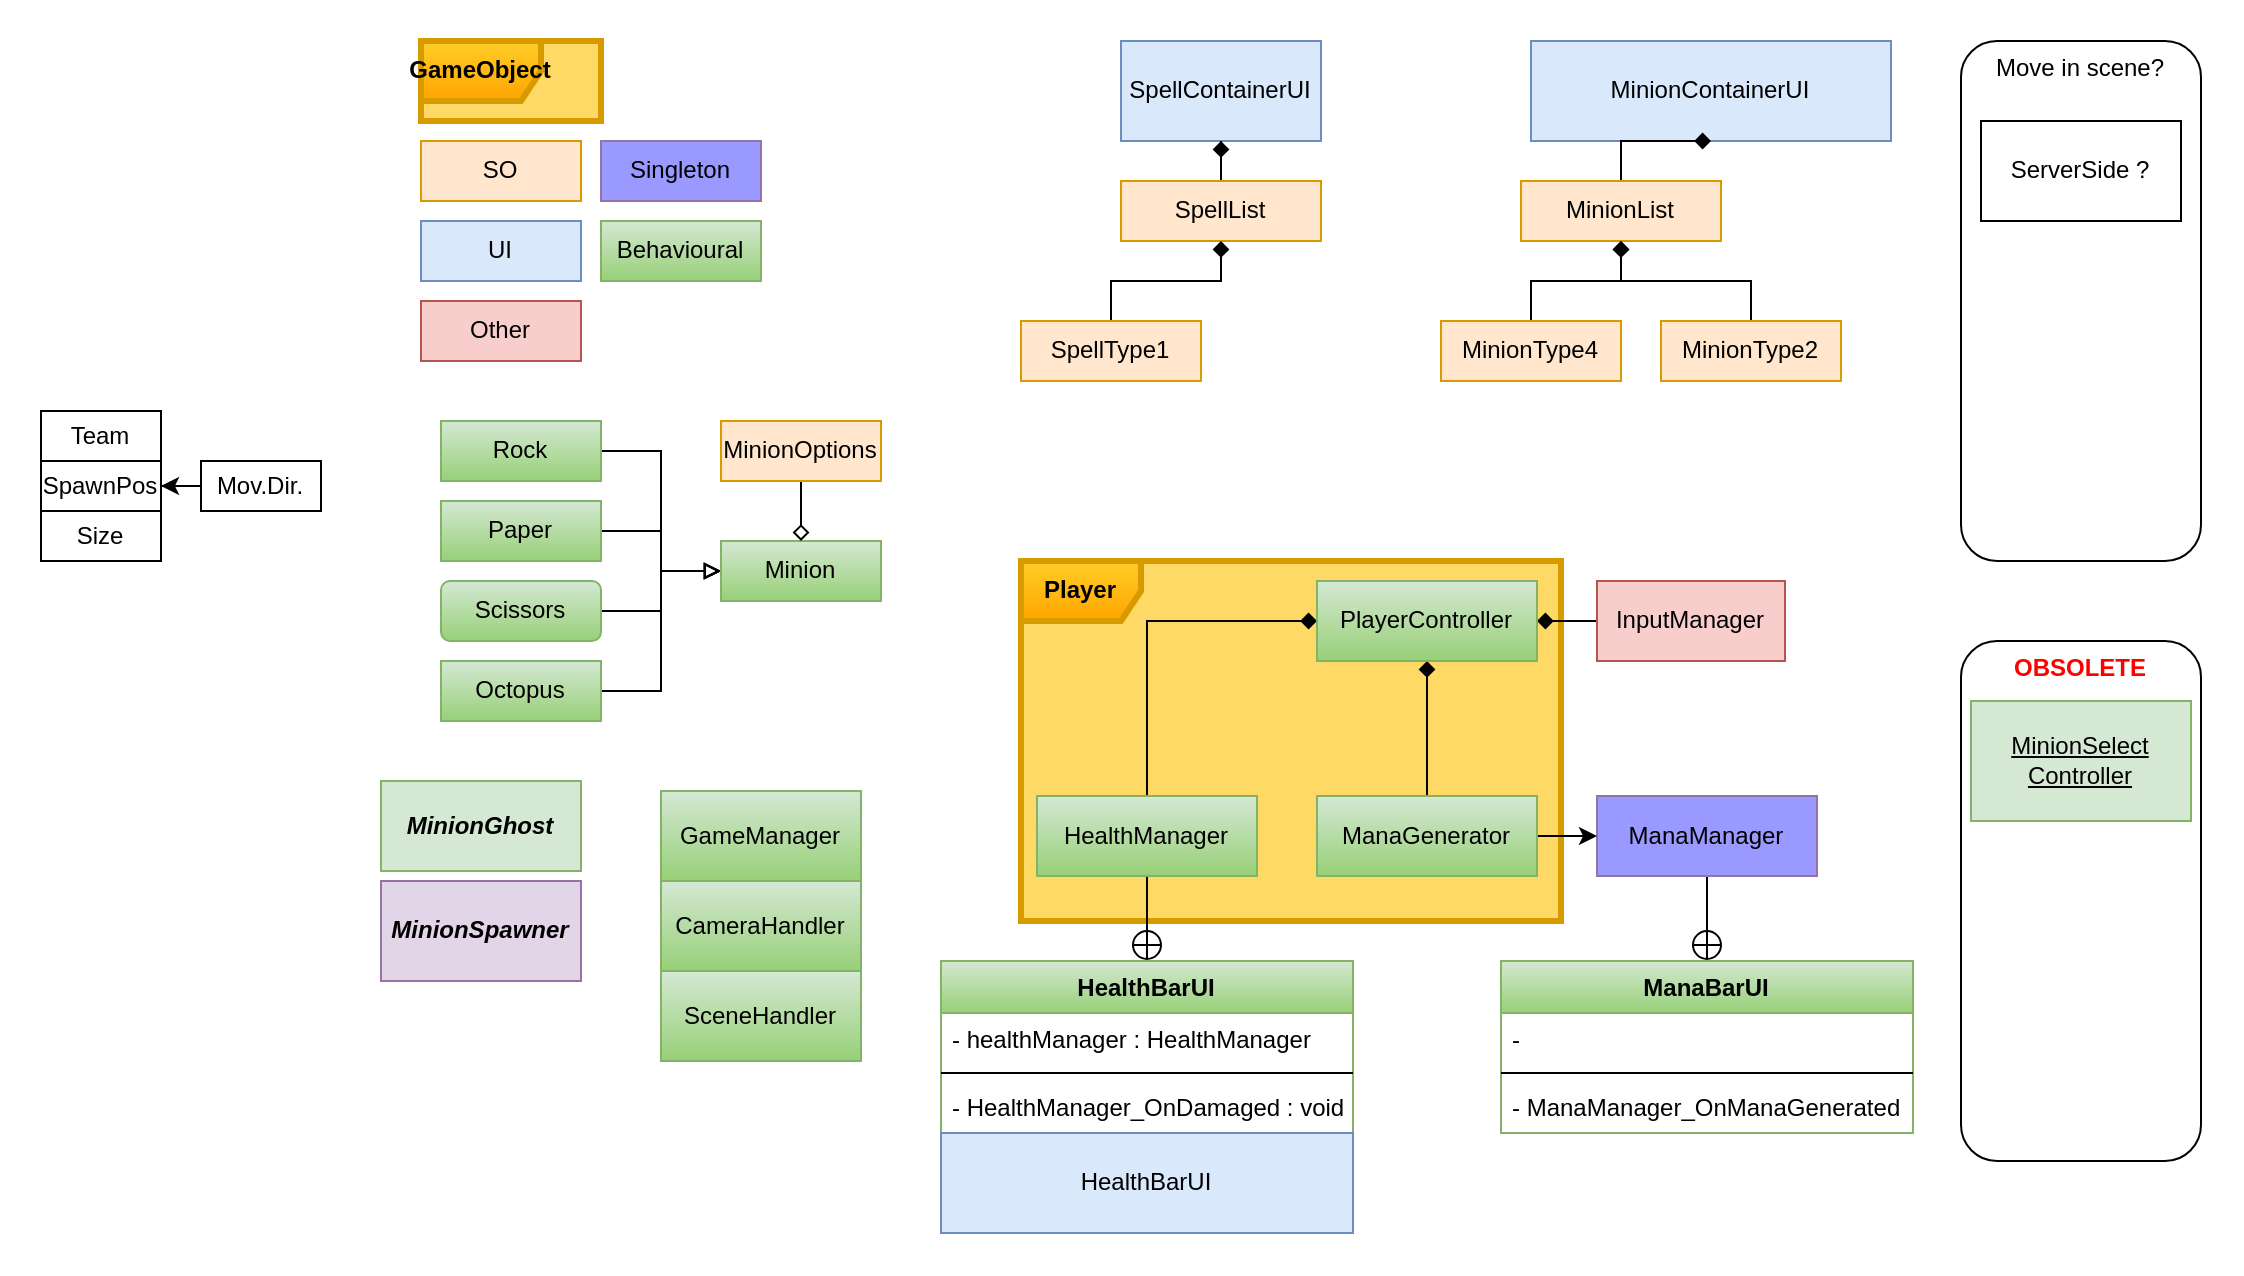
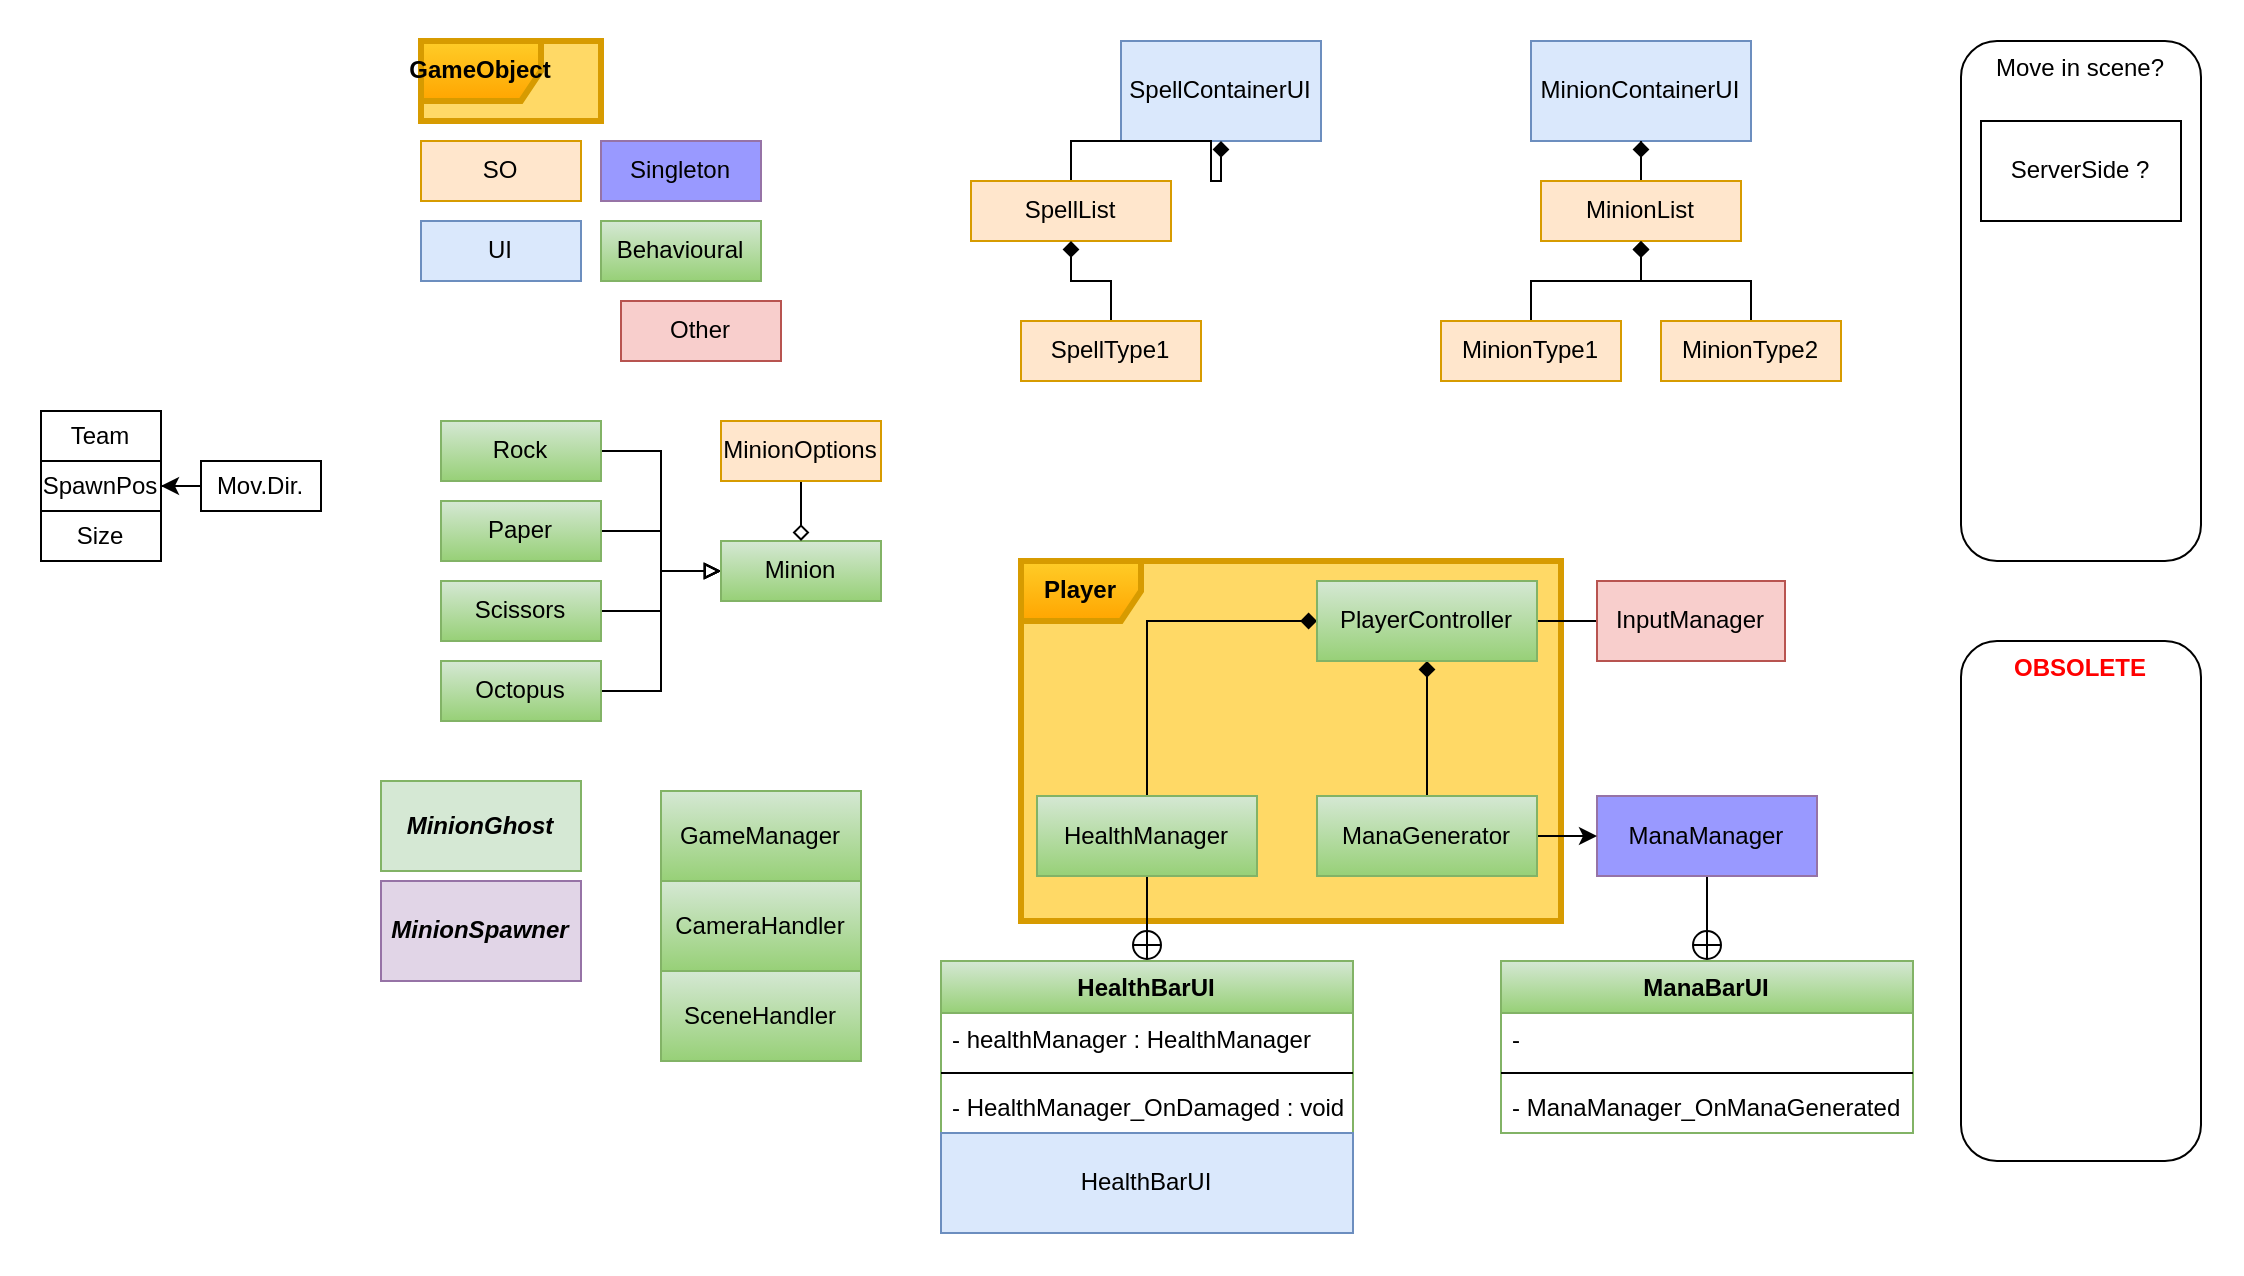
node "MinionContainerUI": size 360x100 -> 220x100
node "SpellList": moved (1221, 211) -> (1071, 211)
node "MinionList": moved (1621, 211) -> (1641, 211)
node "Other": moved (501, 331) -> (701, 331)
node "MinionType4": label "MinionType4" -> "MinionType1"
node "Scissors": shape rounded rectangle -> rectangle
edge "InputManager" -> "PlayerController": arrowhead diamond -> none
node "MinionSelect Controller": removed
